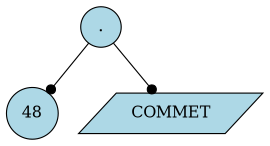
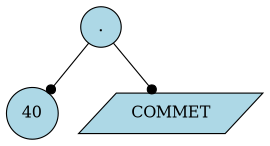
node "48": label "48" -> "40"
